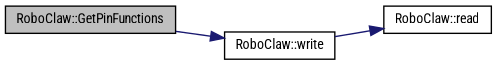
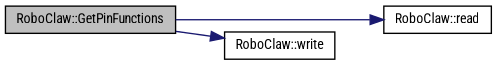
edge "RoboClaw::write" -> "RoboClaw::read": now "RoboClaw::GetPinFunctions" -> "RoboClaw::read"
